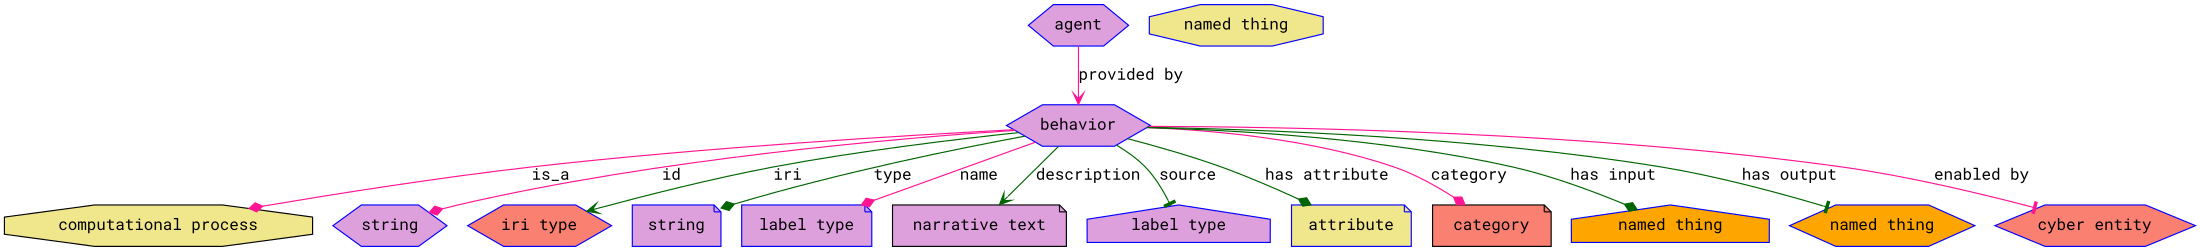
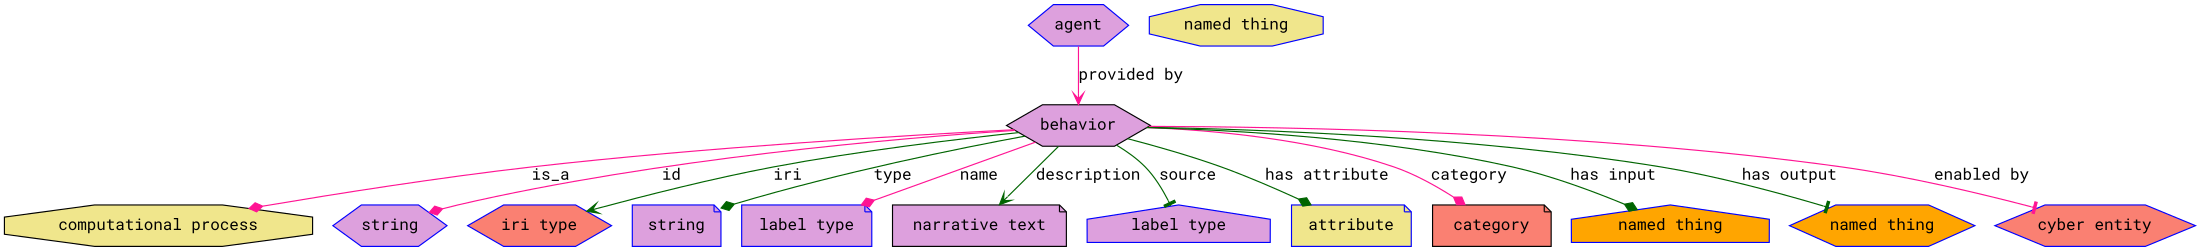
node "behavior": color blue -> black
